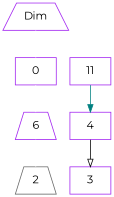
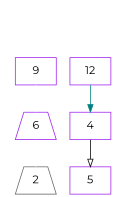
node "Dim": removed
node "0": label "0" -> "9"
node "11": label "11" -> "12"
node "3": label "3" -> "5"
